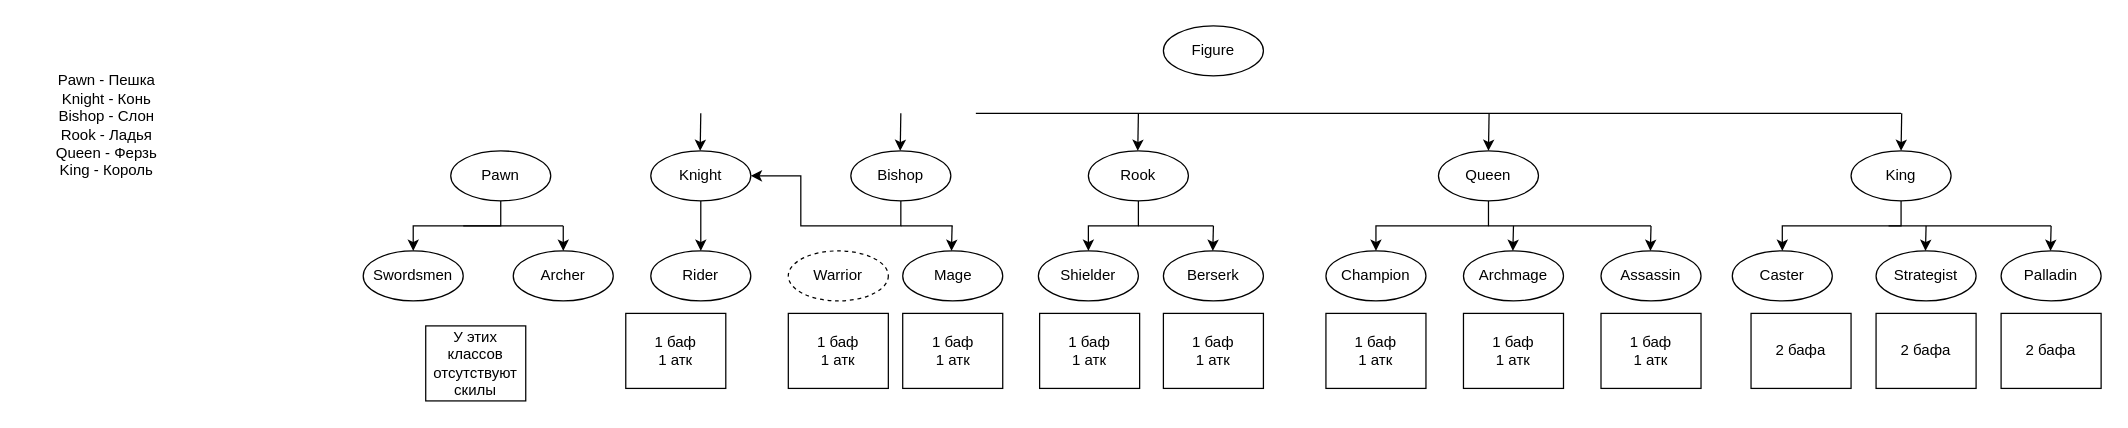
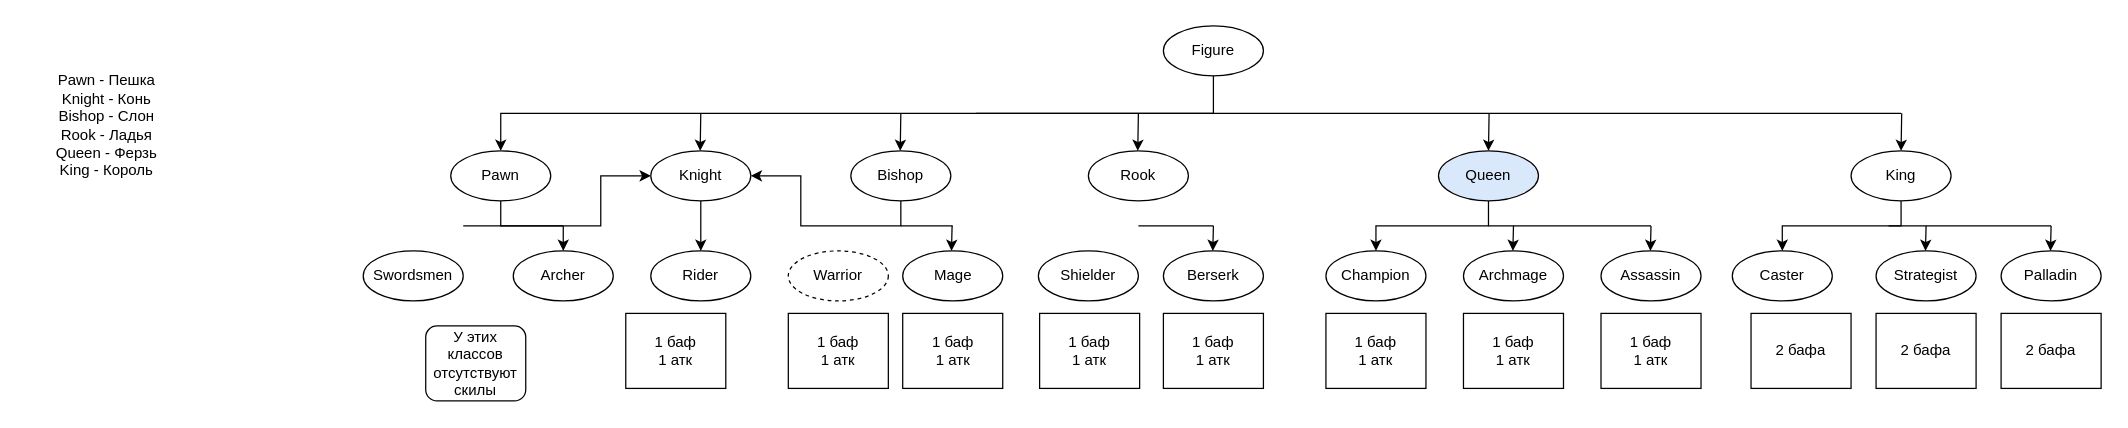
edge "Figure" -> "Pawn": added
node "Queen": fillcolor #ffffff -> #dae8fc
edge "Pawn" -> "Swordsmen": now "Pawn" -> "Knight"
edge "Rook" -> "Shielder": removed
node "У этих классов отсутствуют скилы": shape rectangle -> rounded rectangle
